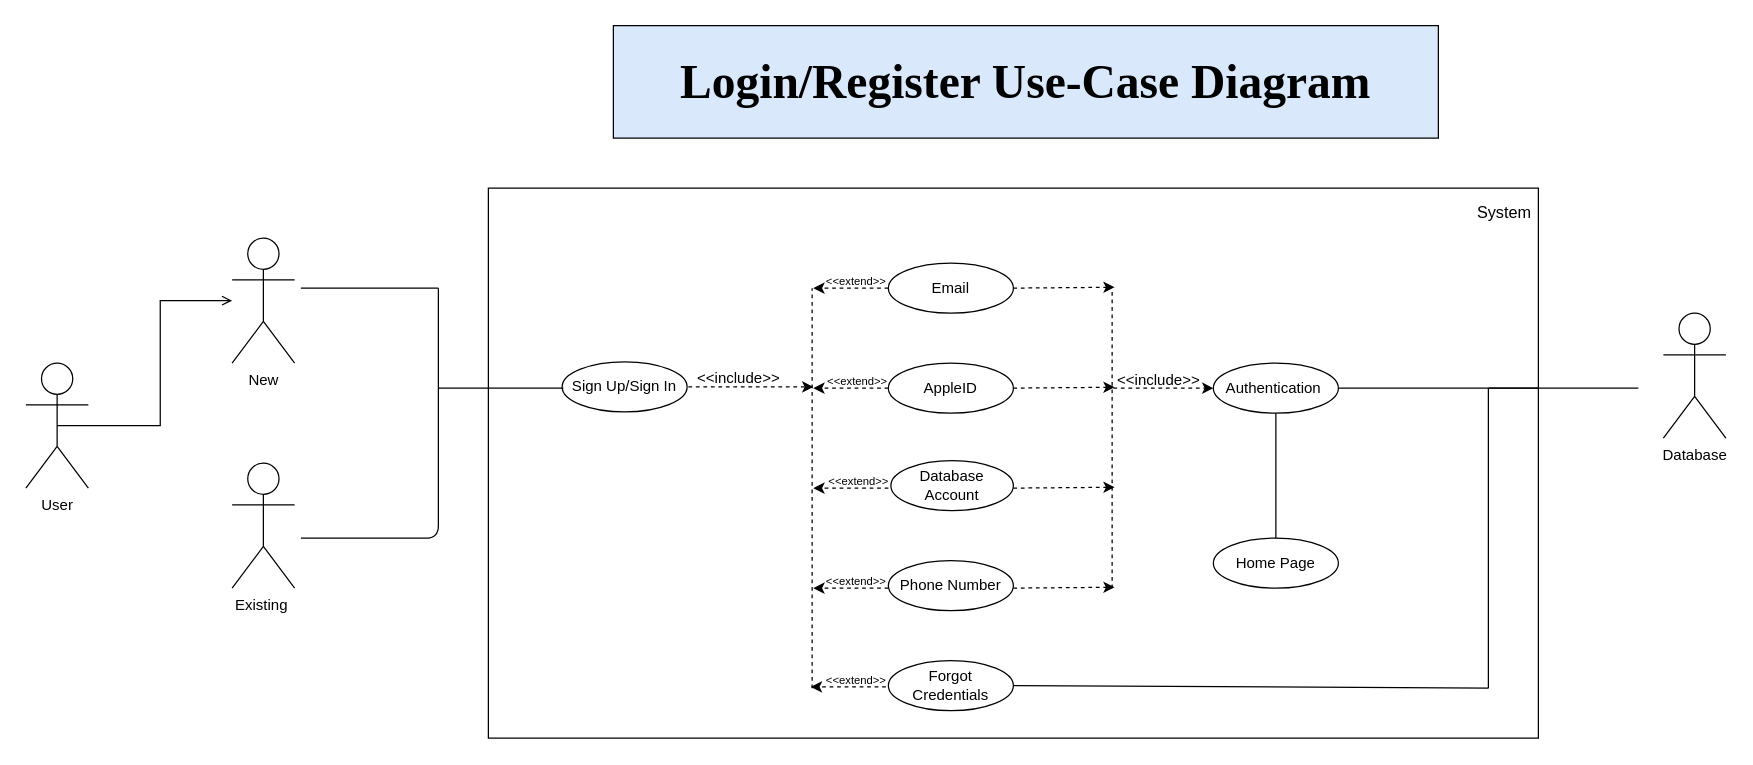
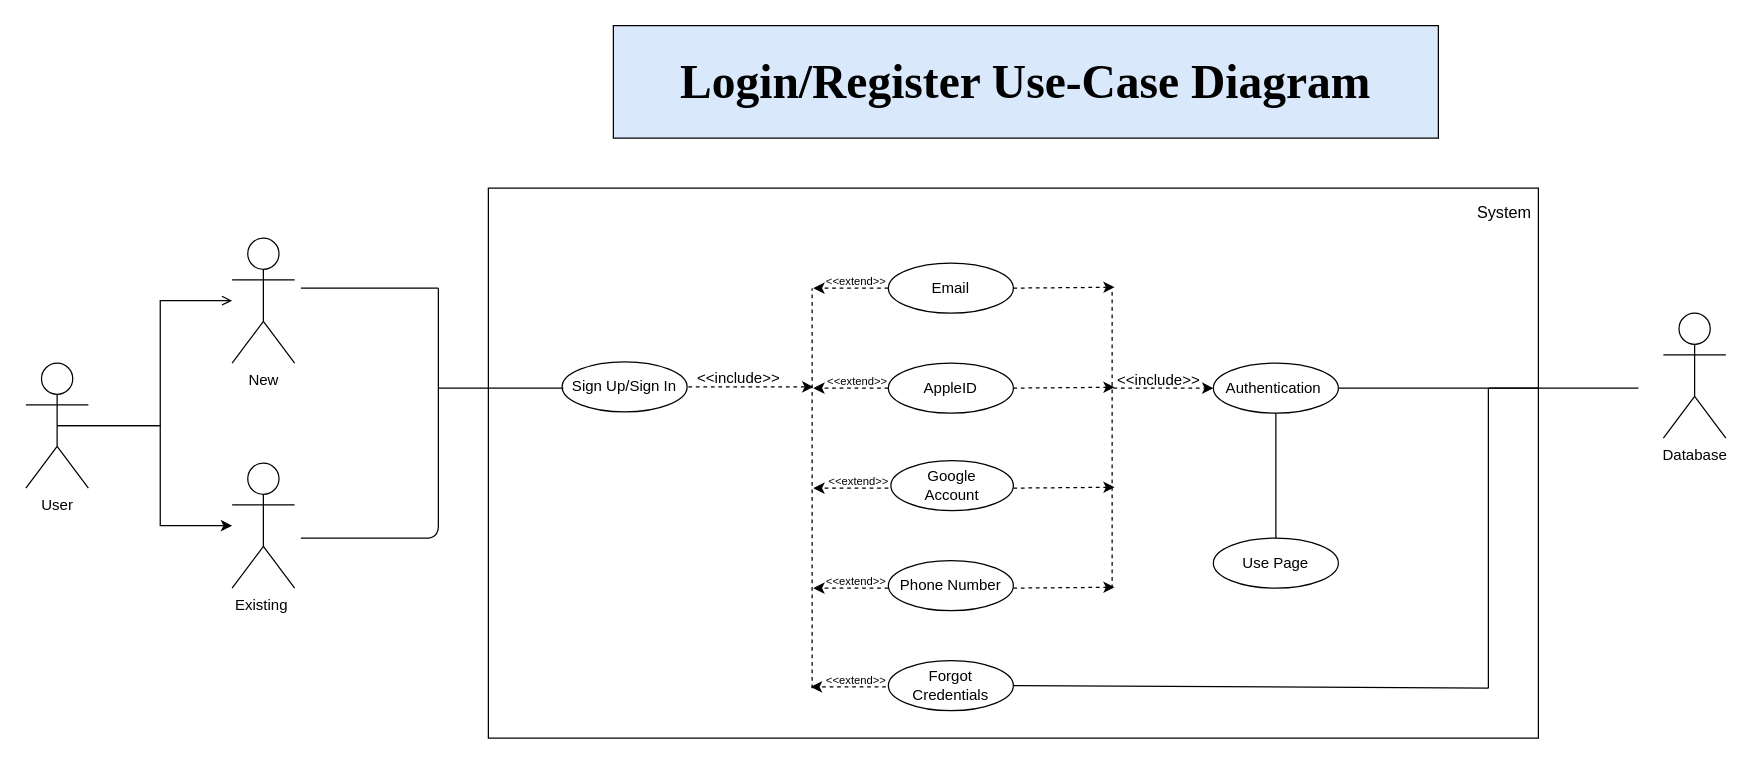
node "Database Account": label "Database Account" -> "Google Account"
edge "User" -> "Existing": added
node "Home Page": label "Home Page" -> "Use Page"
